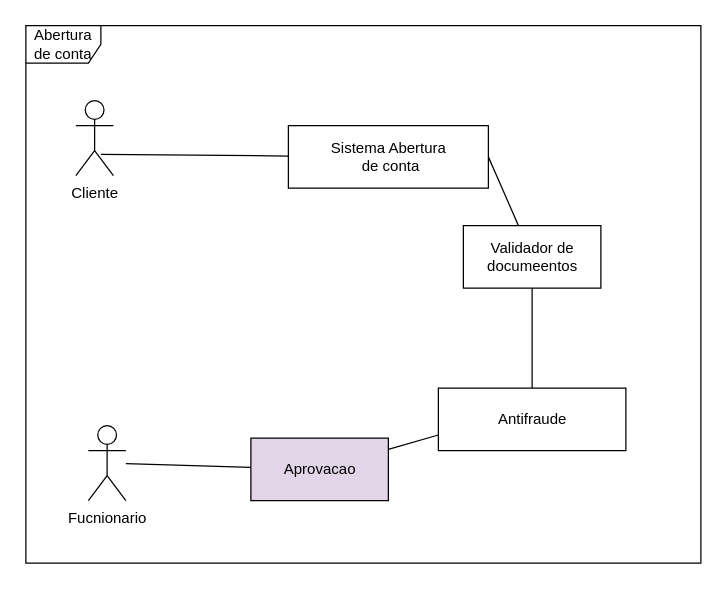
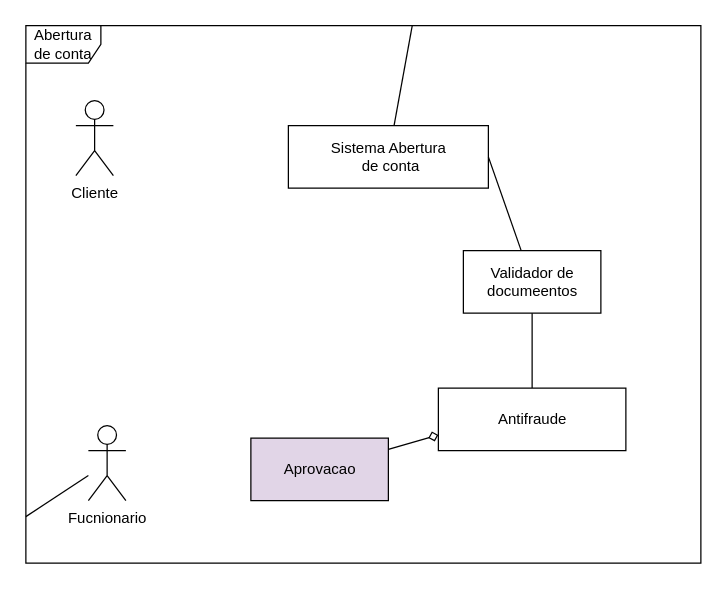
edge "Cliente" -- "Sistema Abertura de conta": now "Abertura de conta" -- "Sistema Abertura de conta"
node "Validador de documeentos": moved (532, 257) -> (532, 282)
edge "Antifraude" -- "Aprovacao": arrowhead none -> diamond
edge "Fucnionario" -- "Aprovacao": now "Fucnionario" -- "Abertura de conta"
